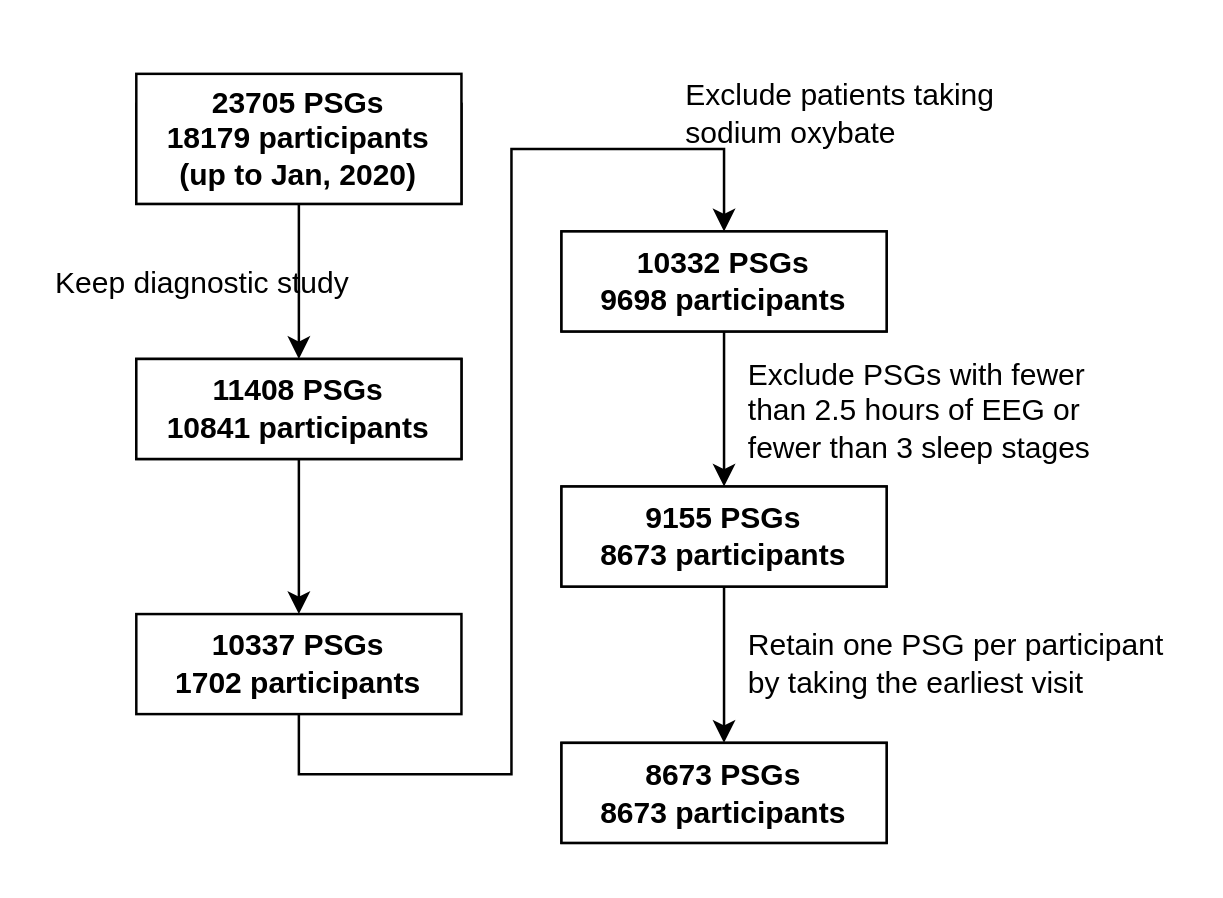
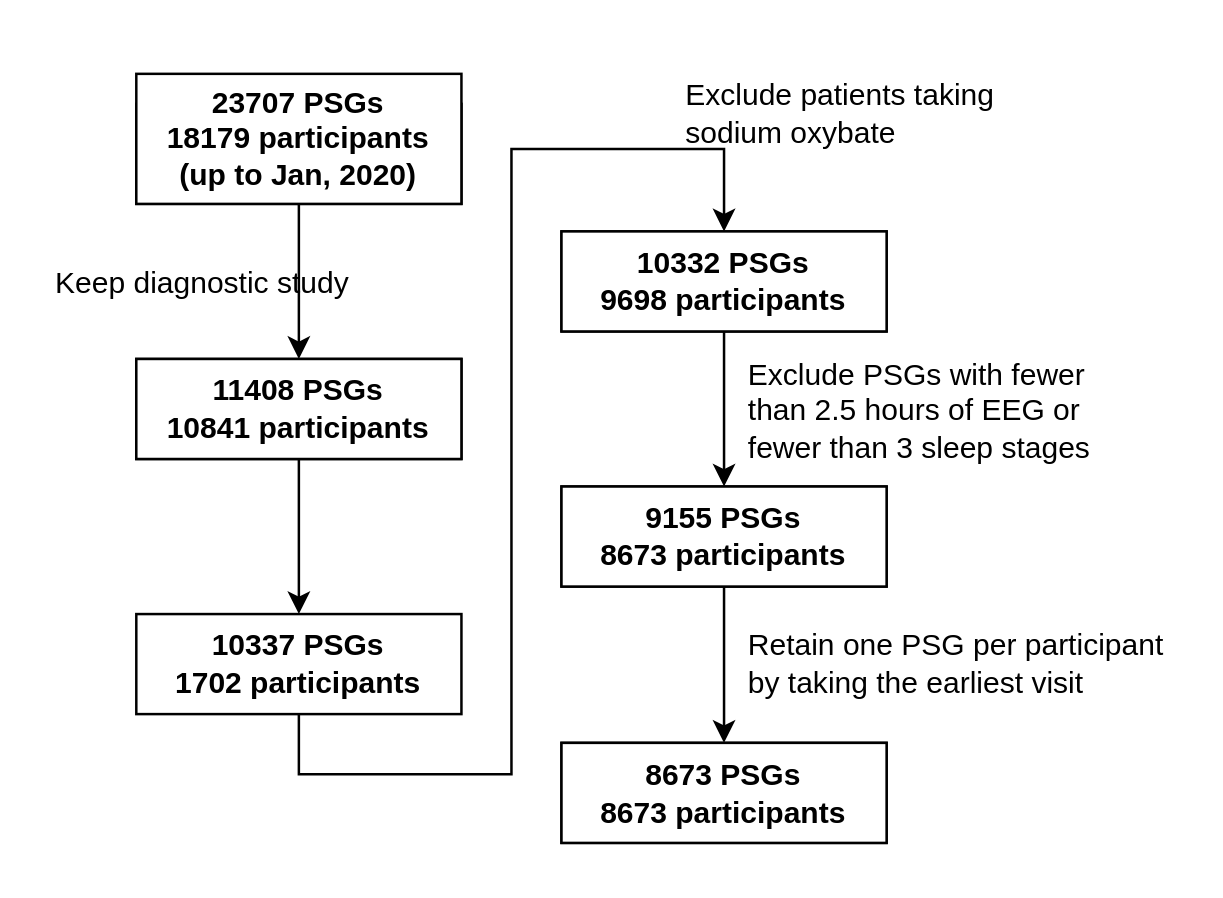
node "23705 PSGs18179 participants (up to Jan, 2020)": label "23705 PSGs18179 participants (up to Jan, 2020)" -> "23707 PSGs18179 participants (up to Jan, 2020)"
